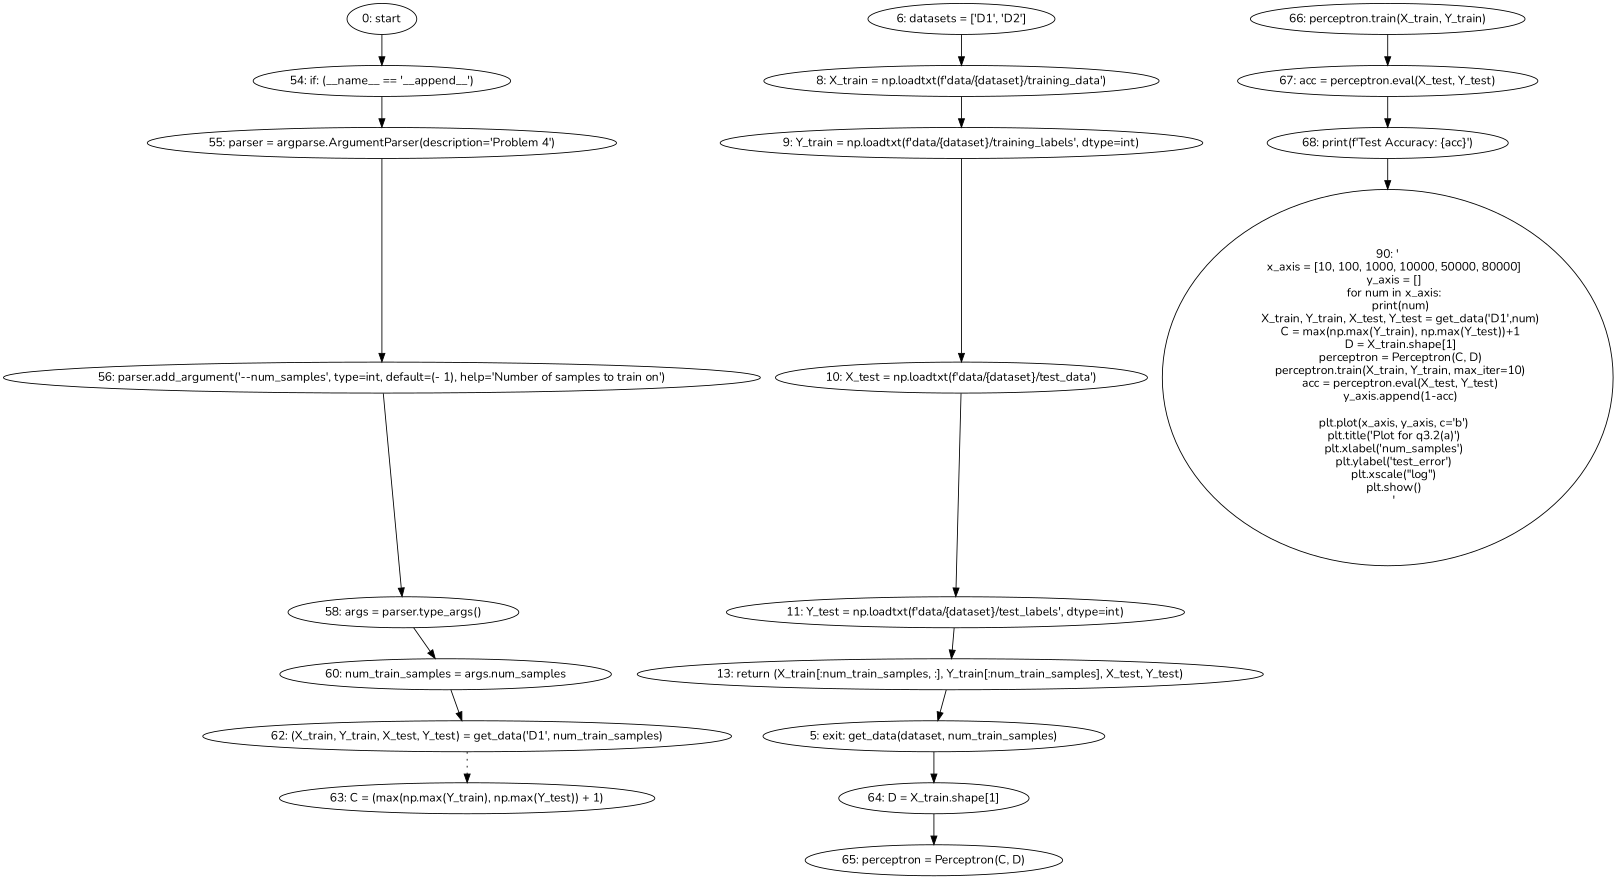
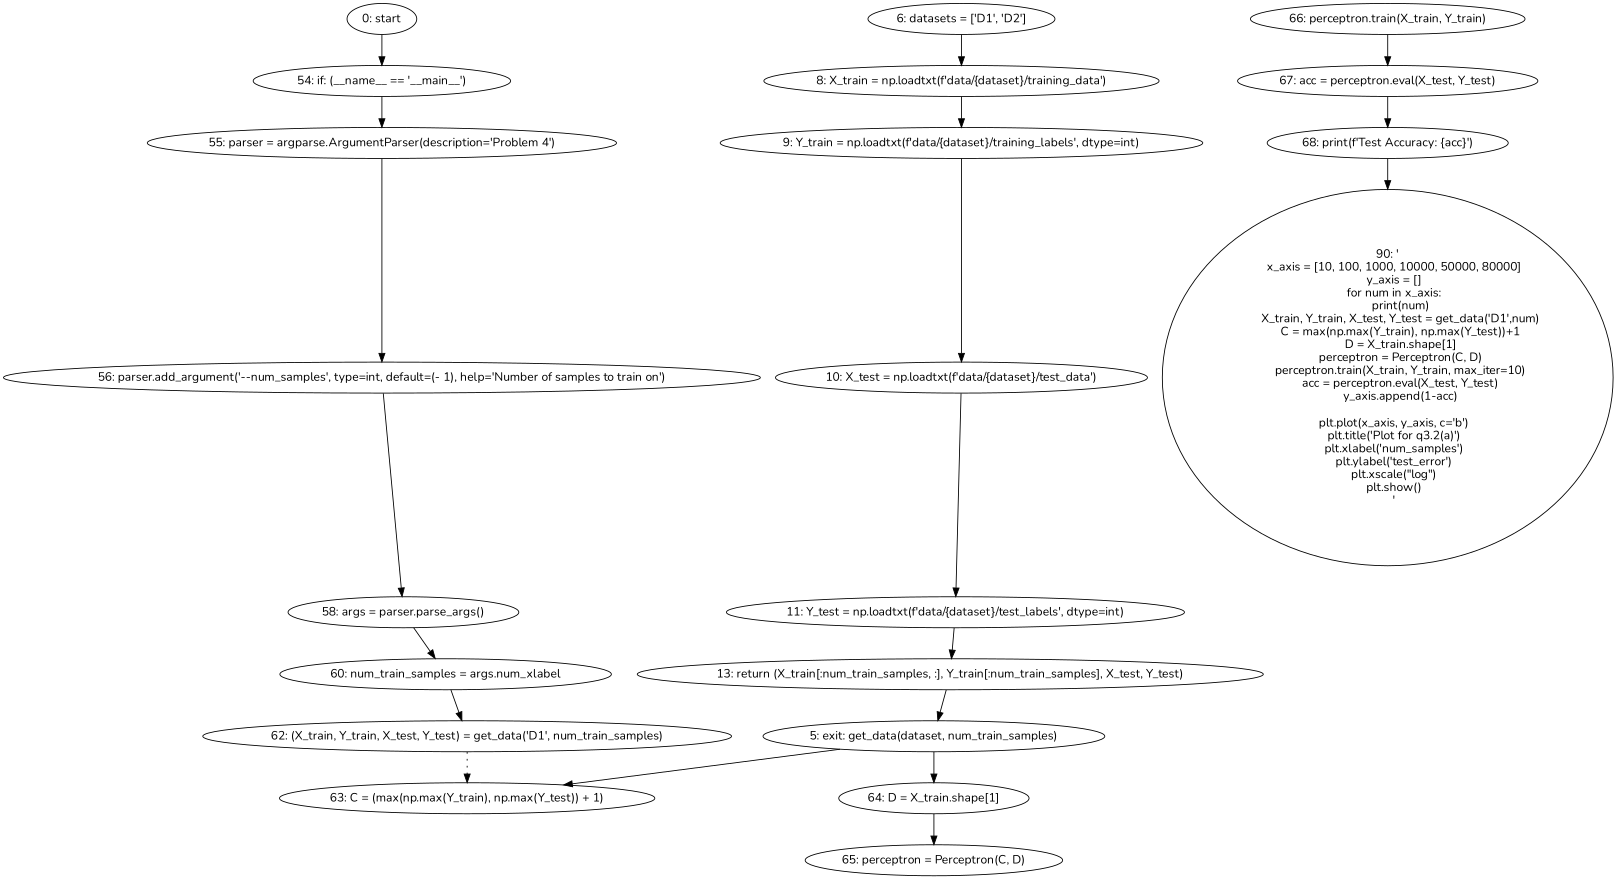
node "54: if: (__name__ == '__append__')": label "54: if: (__name__ == '__append__')" -> "54: if: (__name__ == '__main__')"
node "58: args = parser.type_args()": label "58: args = parser.type_args()" -> "58: args = parser.parse_args()"
node "60: num_train_samples = args.num_samples": label "60: num_train_samples = args.num_samples" -> "60: num_train_samples = args.num_xlabel"
edge "5: exit: get_data(dataset, num_train_samples)" -> "63: C = (max(np.max(Y_train), np.max(Y_test)) + 1)": added
